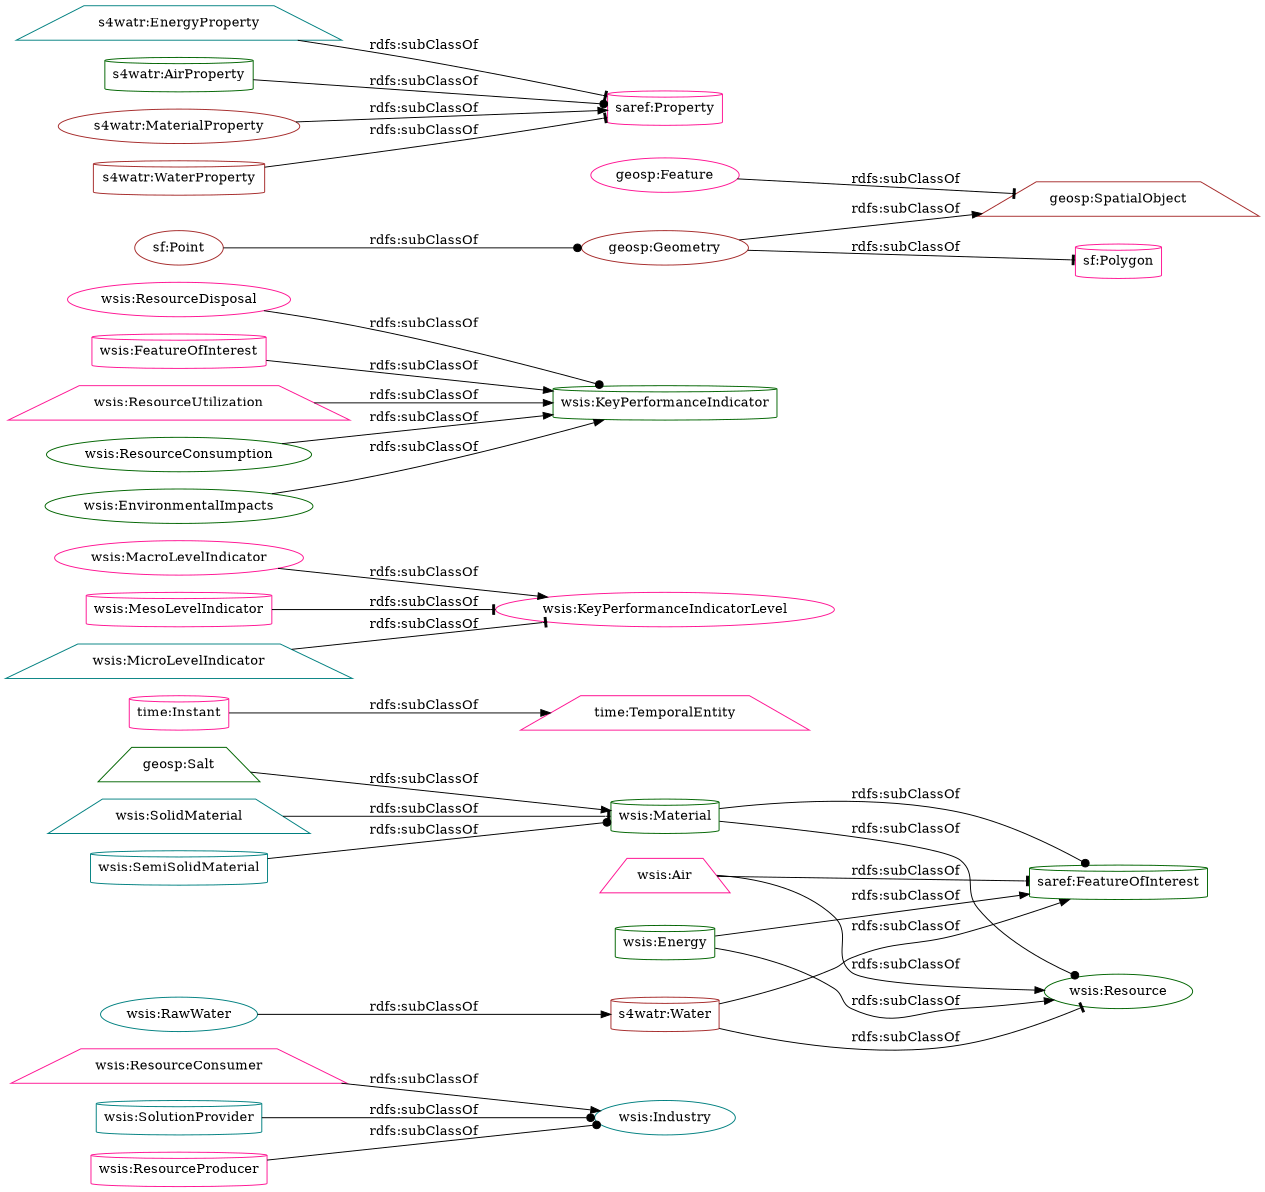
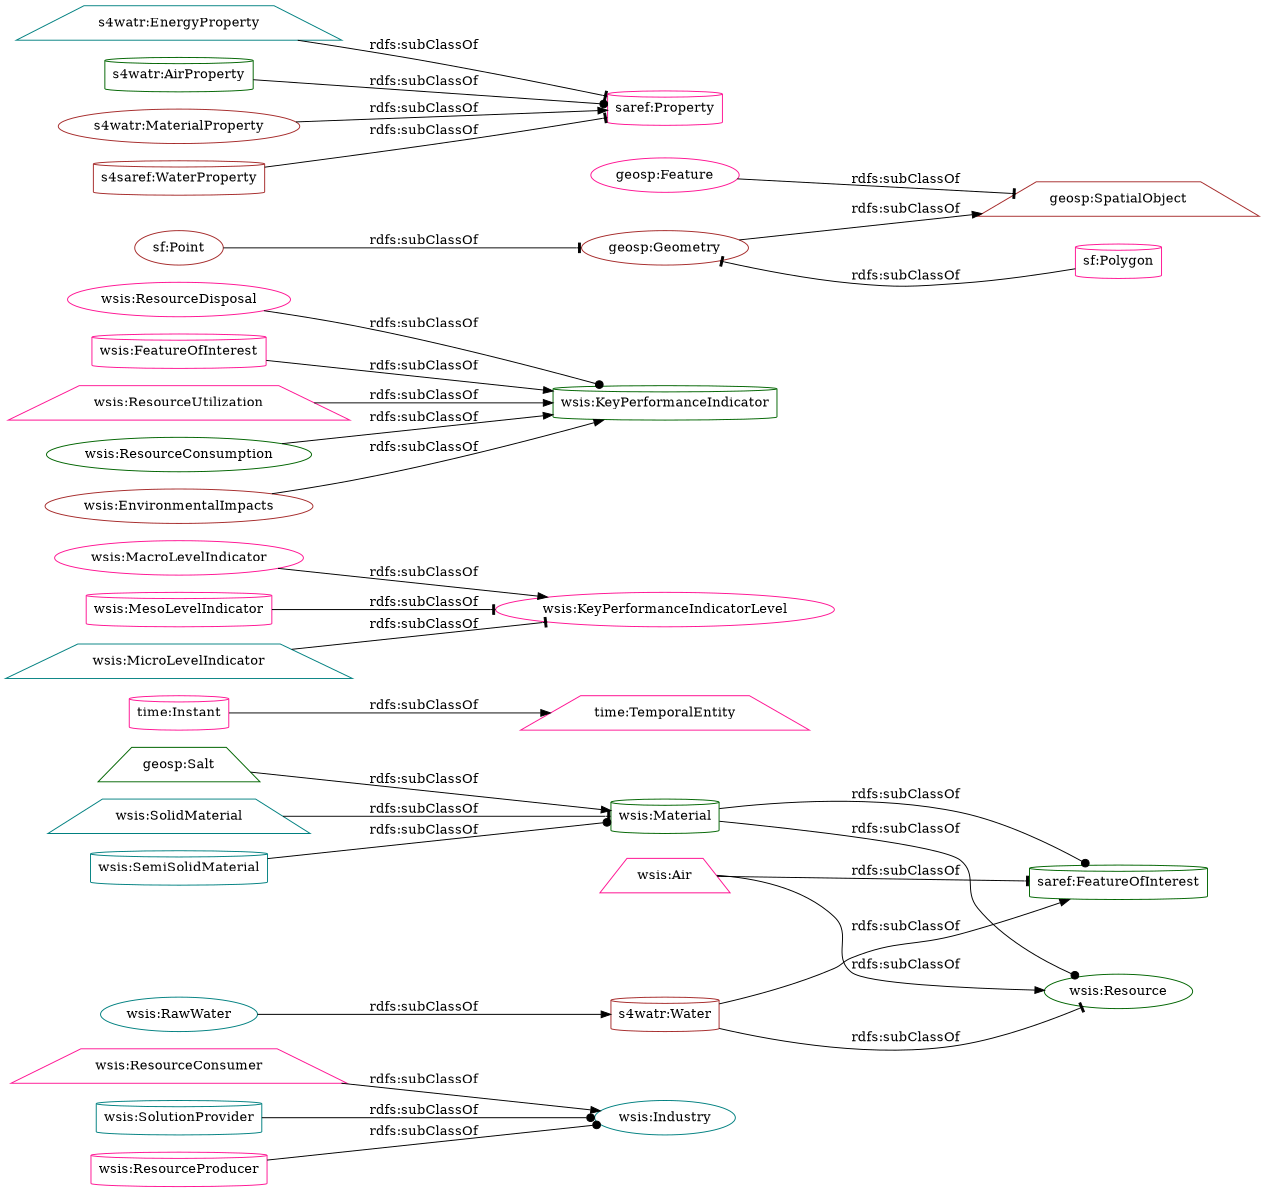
node "s4watr:WaterProperty": label "s4watr:WaterProperty" -> "s4saref:WaterProperty"
edge "sf:Point" -> "geosp:Geometry": arrowhead dot -> tee
edge "geosp:Geometry" -> "sf:Polygon": reversed
node "wsis:EnvironmentalImpacts": color darkgreen -> brown
node "wsis:Energy": removed
